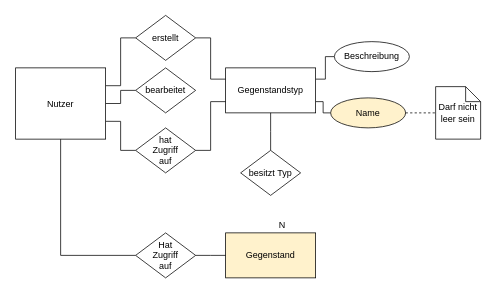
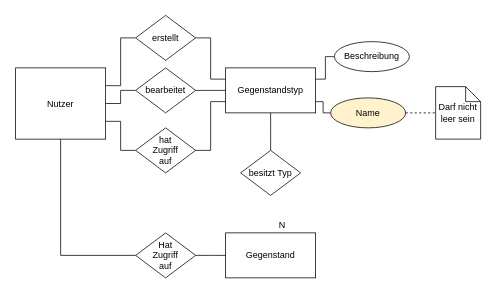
edge "bearbeitet" -- "Gegenstandstyp": added
node "Gegenstand": fillcolor #fff2cc -> #ffffff
